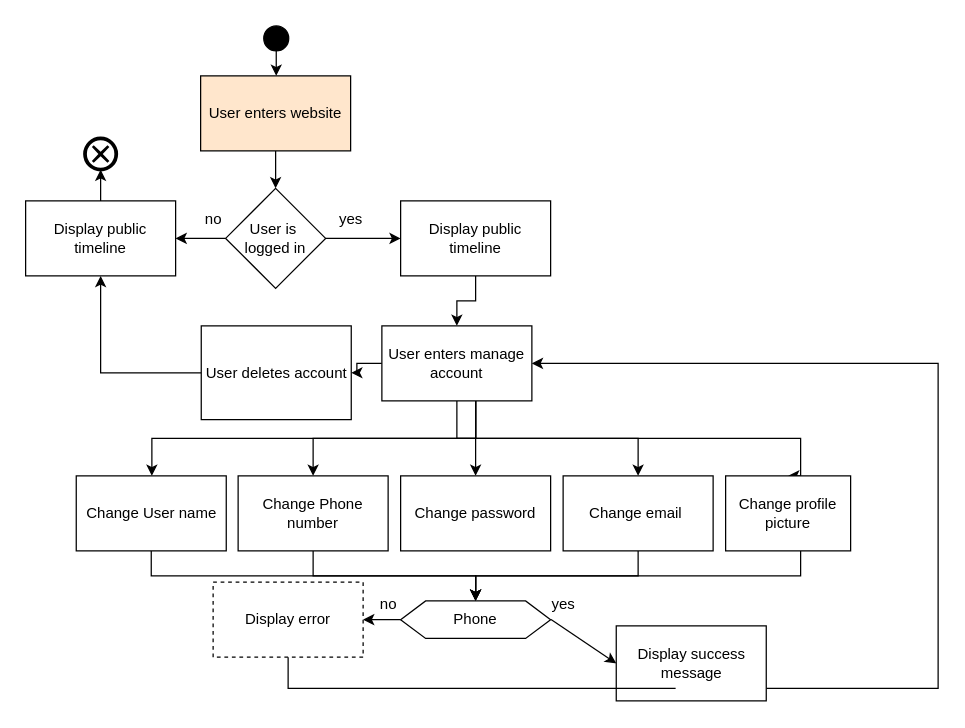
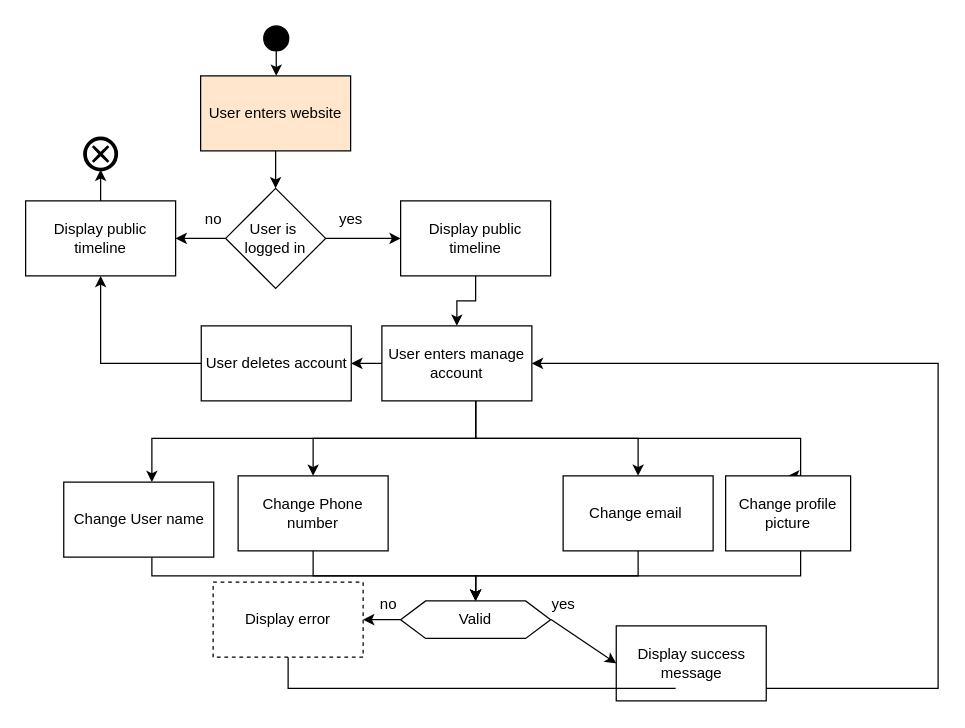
node "User deletes account": size 150x94 -> 150x75
edge "User enters manage account" -> "Change password": removed
node "Change User name": moved (151, 513) -> (139, 519)
node "Change password": removed
node "Phone": label "Phone" -> "Valid"
